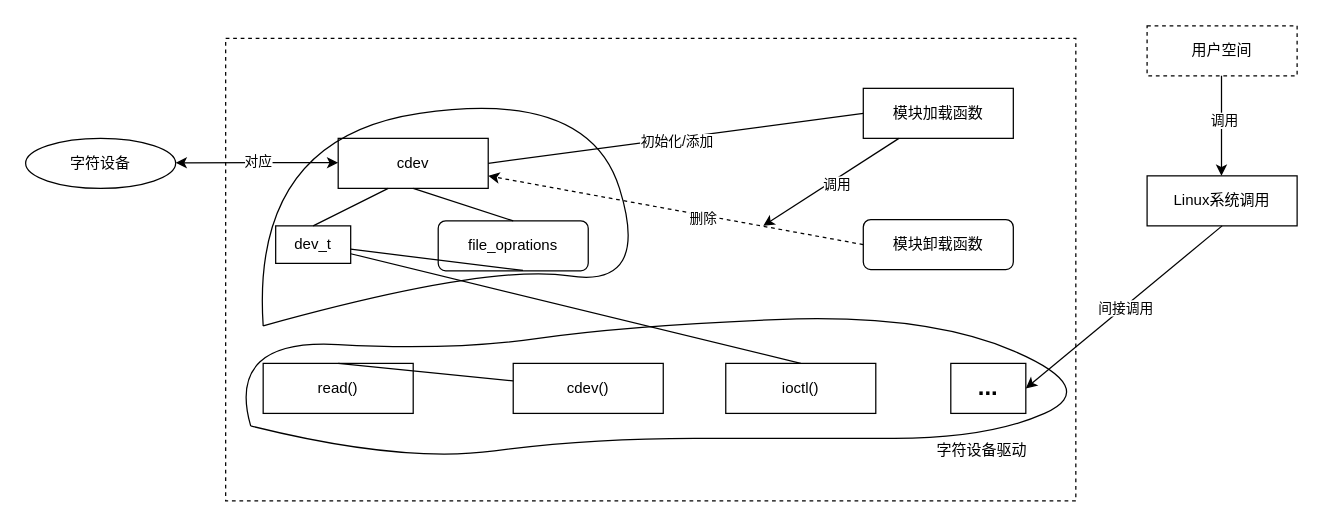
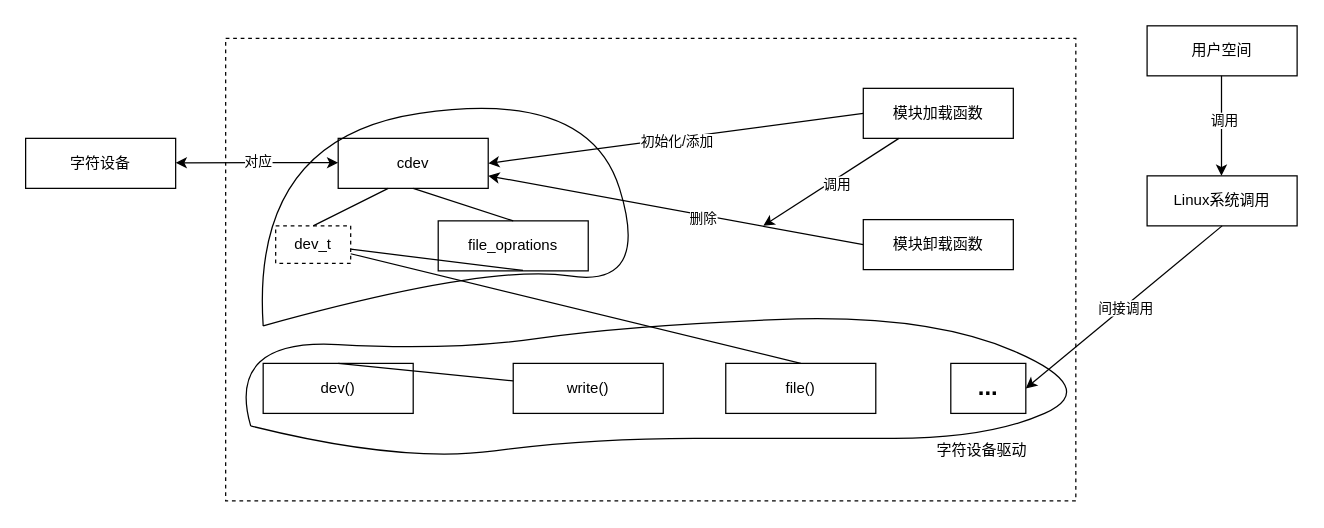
node "用户空间": style dashed -> solid
edge "模块加载函数" -- "cdev": arrowhead none -> classic
node "字符设备": shape ellipse -> rectangle
edge "模块卸载函数" -> "cdev": style dashed -> solid
node "dev_t": style solid -> dashed
node "模块卸载函数": shape rounded rectangle -> rectangle
node "file_oprations": shape rounded rectangle -> rectangle
node "read()": label "read()" -> "dev()"
node "cdev()": label "cdev()" -> "write()"
node "ioctl()": label "ioctl()" -> "file()"
